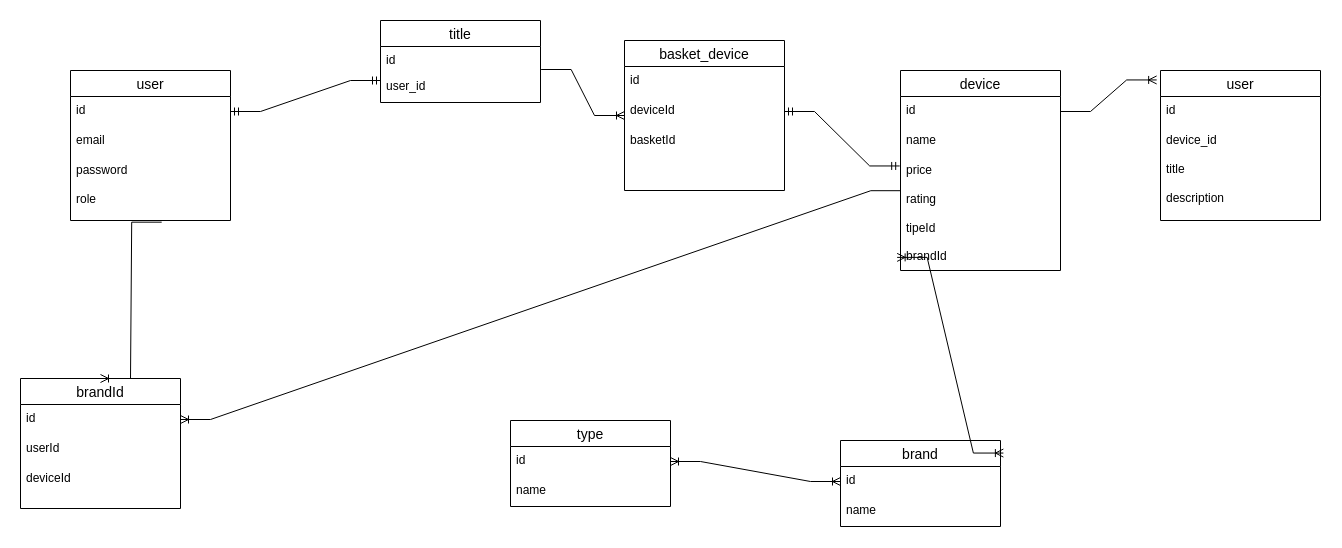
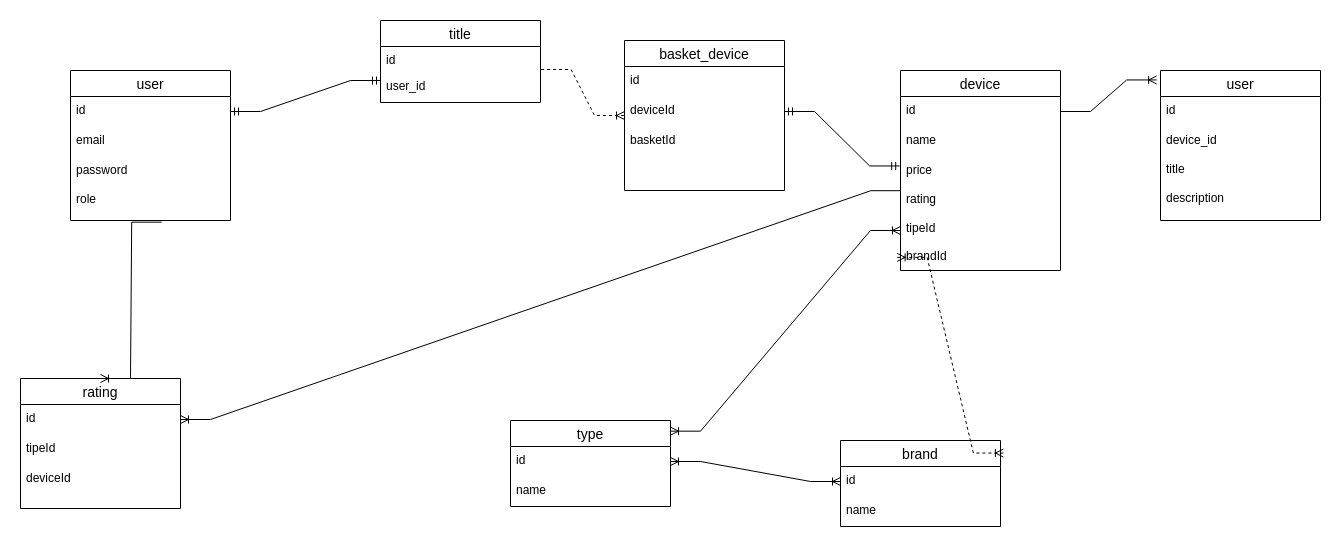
edge "user_id" -> "basket_device": style solid -> dashed
edge "price rating tipeId brandId" -- "type": added
edge "price rating tipeId brandId" -- "brand": style solid -> dashed
node "brandId": label "brandId" -> "rating"
node "userId": label "userId" -> "tipeId"
